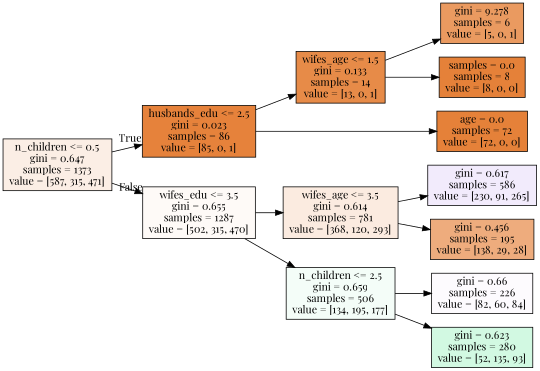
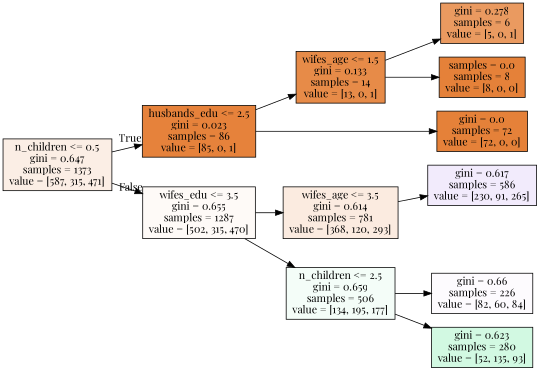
node "gini = 9.278 samples = 6 value = [5, 0, 1]": label "gini = 9.278 samples = 6 value = [5, 0, 1]" -> "gini = 0.278 samples = 6 value = [5, 0, 1]"
node "age = 0.0 samples = 72 value = [72, 0, 0]": label "age = 0.0 samples = 72 value = [72, 0, 0]" -> "gini = 0.0 samples = 72 value = [72, 0, 0]"
node "gini = 0.456 samples = 195 value = [138, 29, 28]": removed
